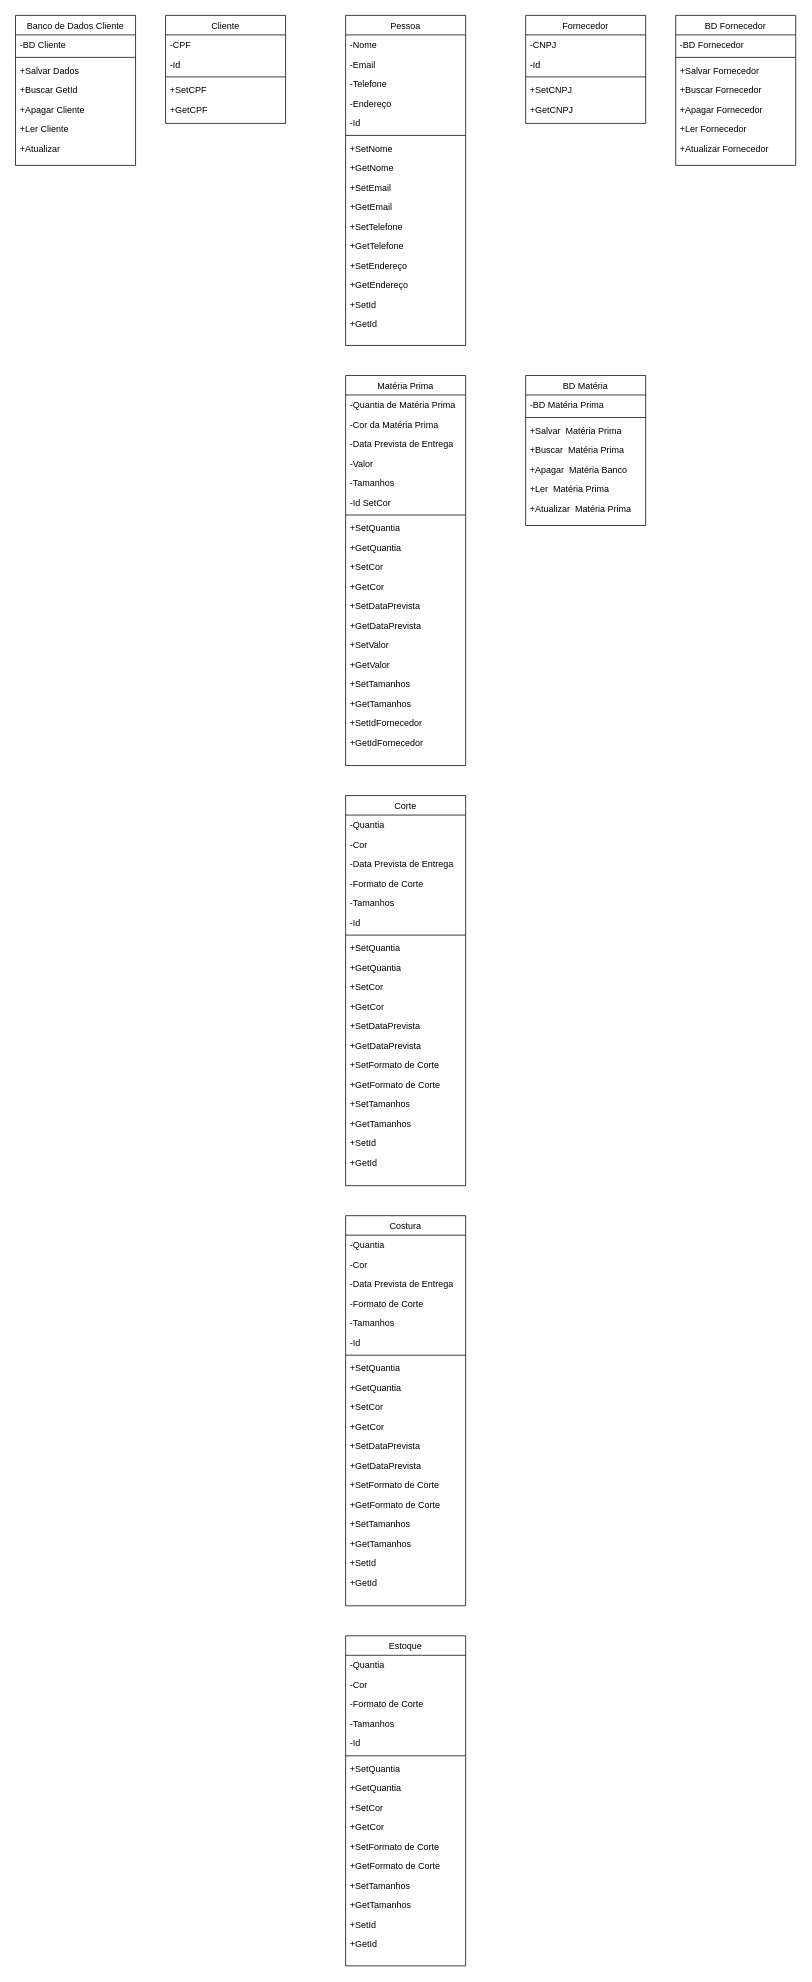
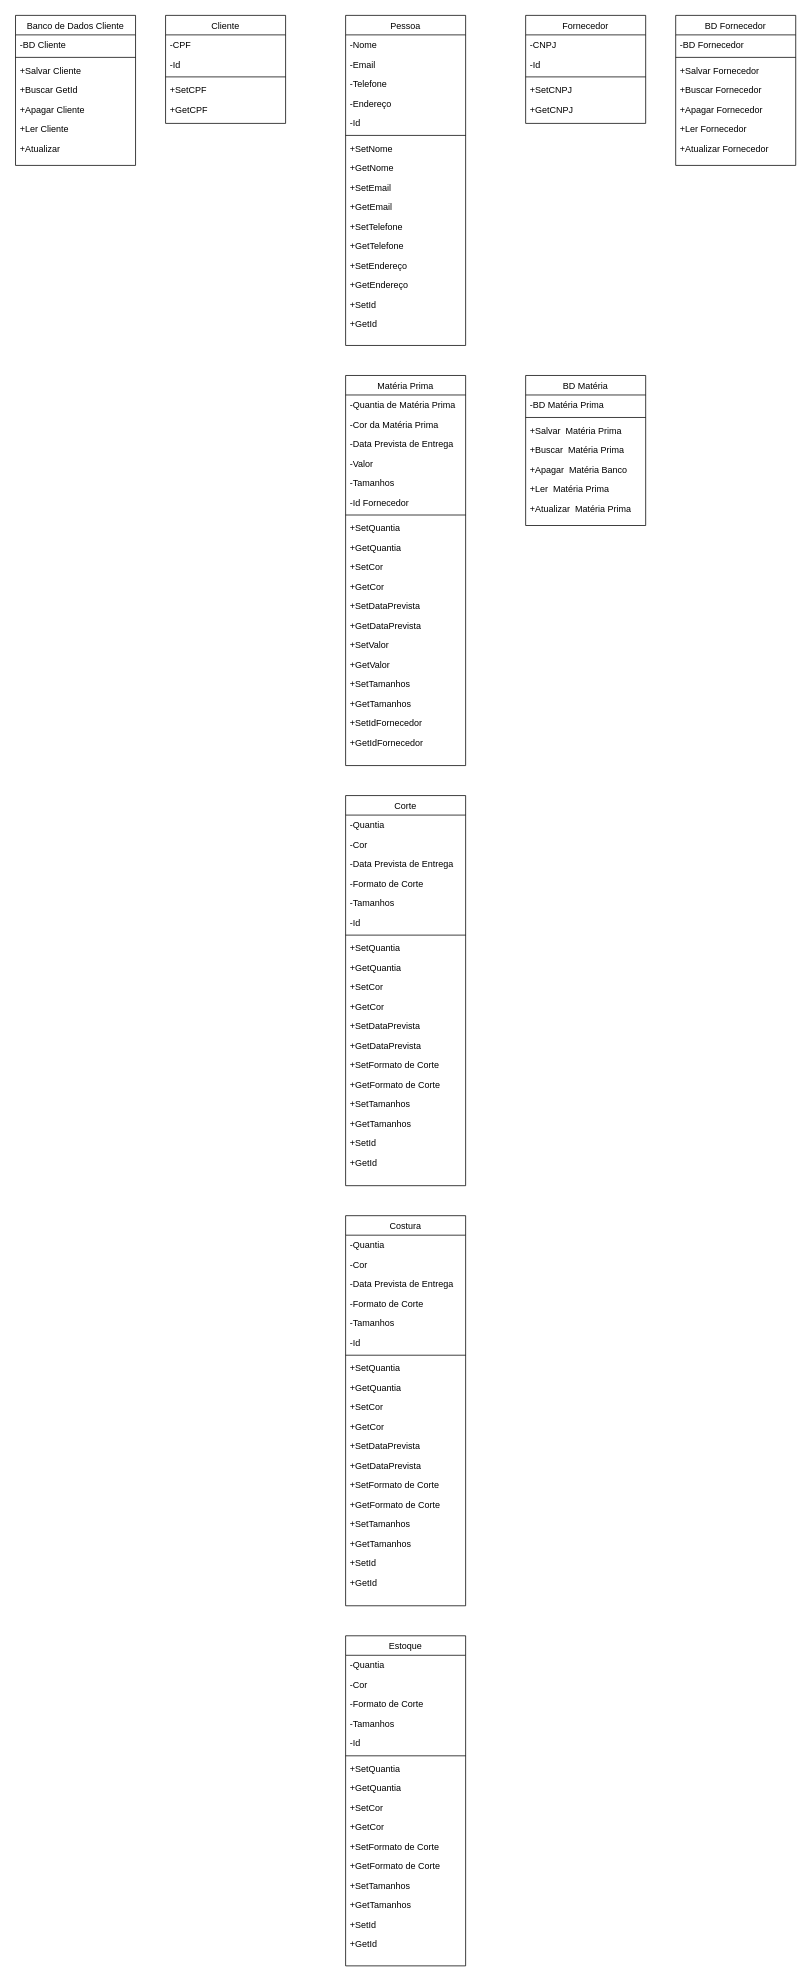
node "+Salvar Dados": label "+Salvar Dados" -> "+Salvar Cliente"
node "-Id SetCor": label "-Id SetCor" -> "-Id Fornecedor"
